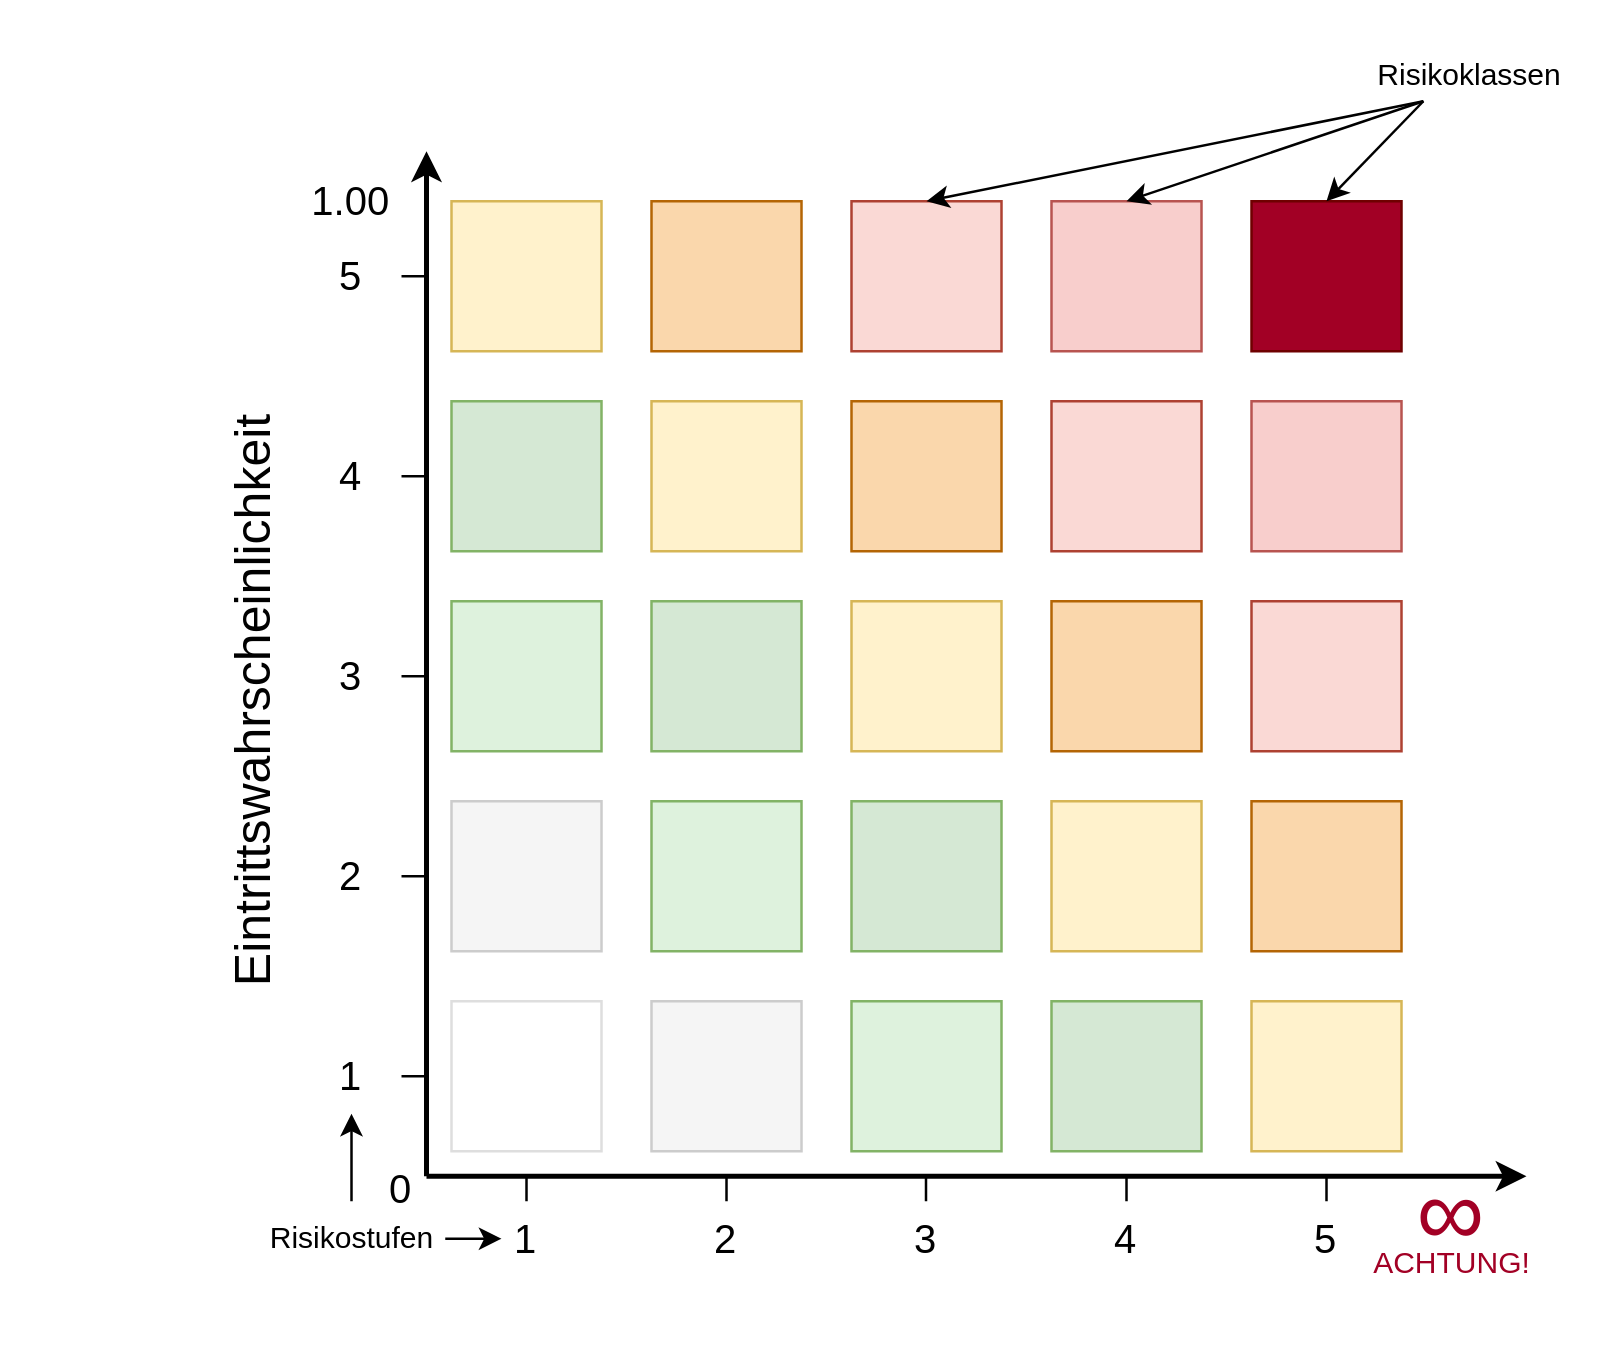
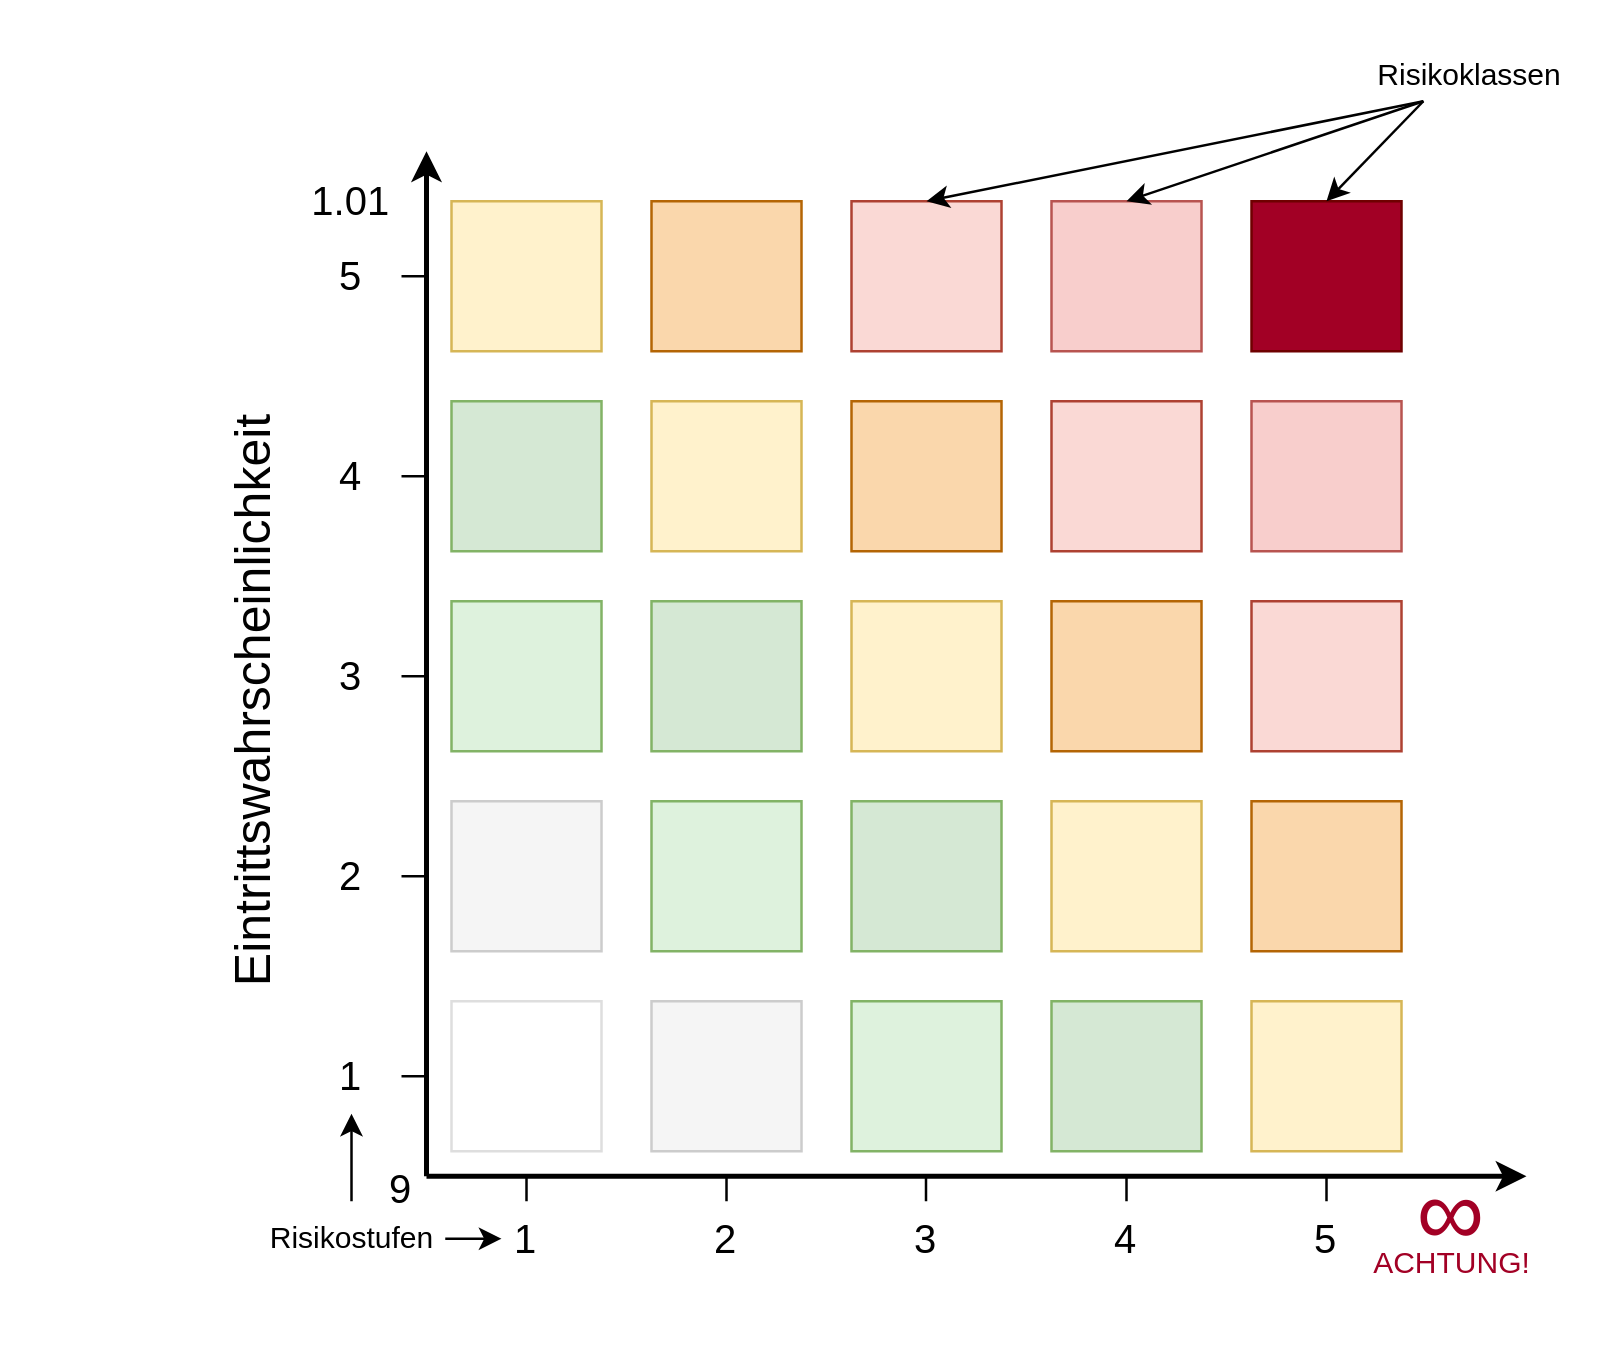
node "1.00": label "1.00" -> "1.01"
node "0": label "0" -> "9"
